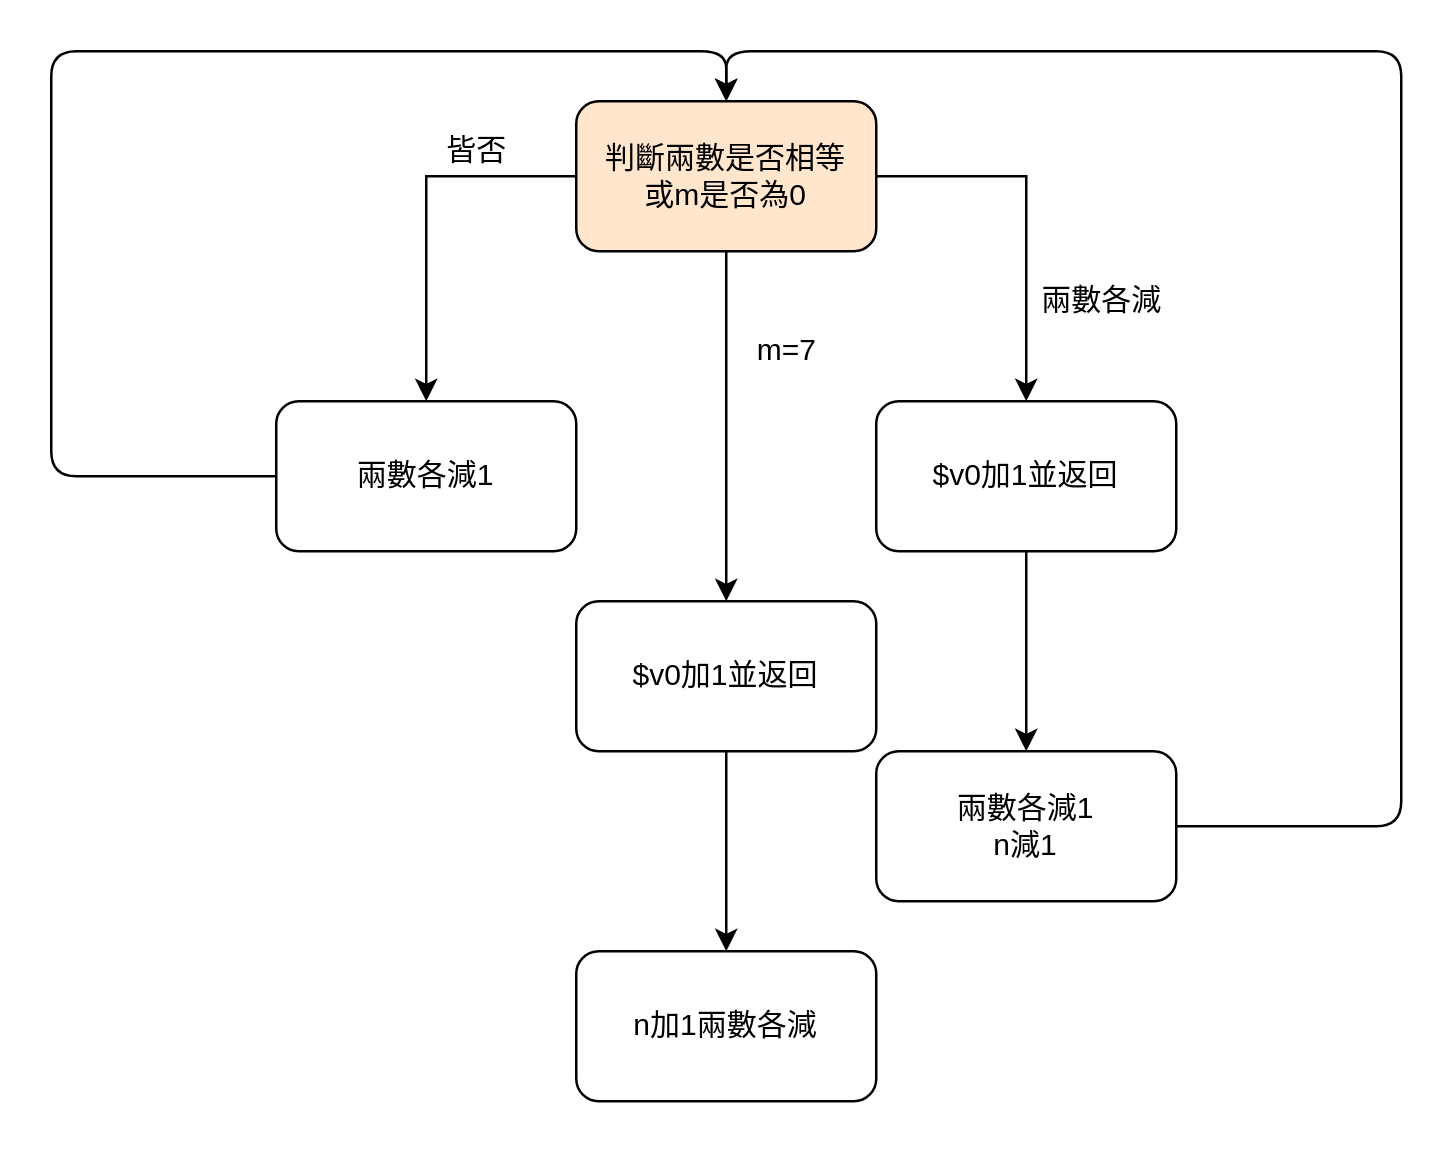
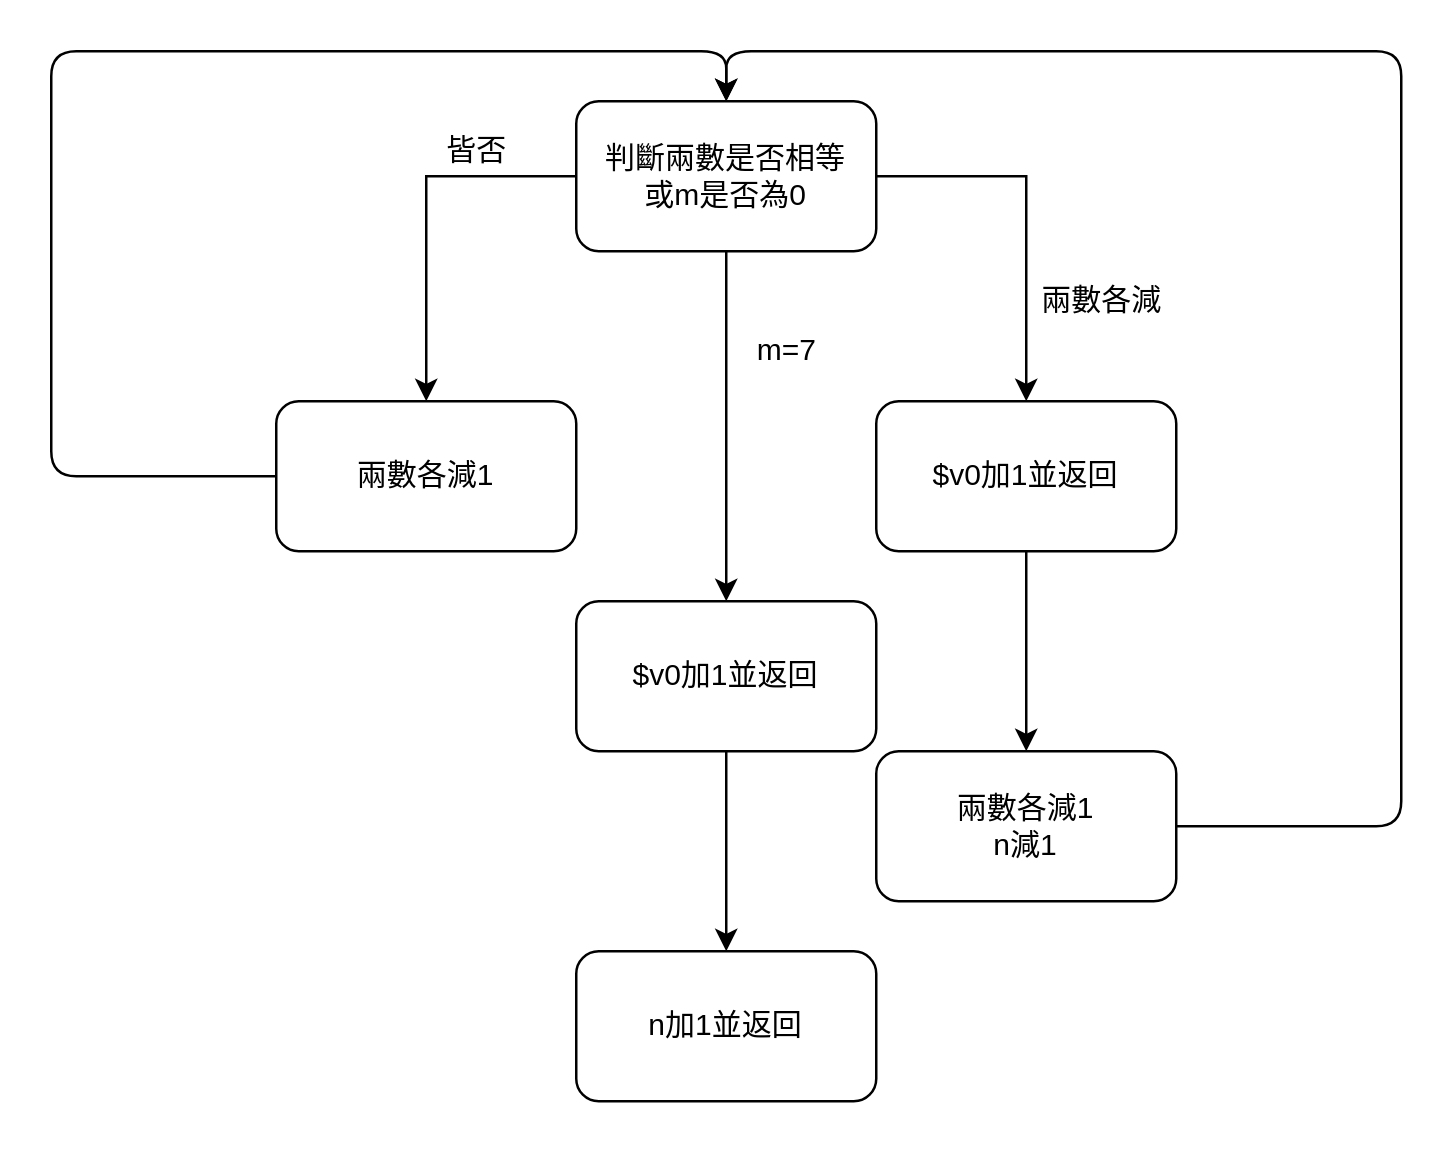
node "判斷兩數是否相等 或m是否為0": fillcolor #ffe6cc -> #ffffff
node "n加1兩數各減": label "n加1兩數各減" -> "n加1並返回"
